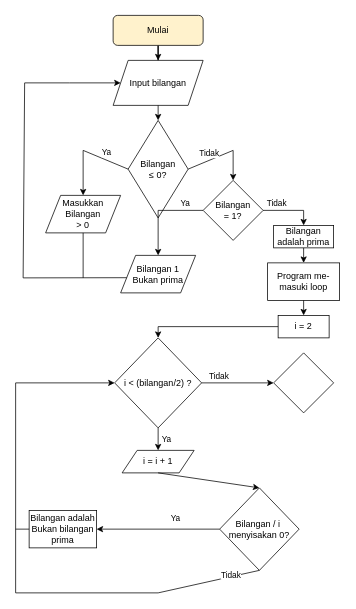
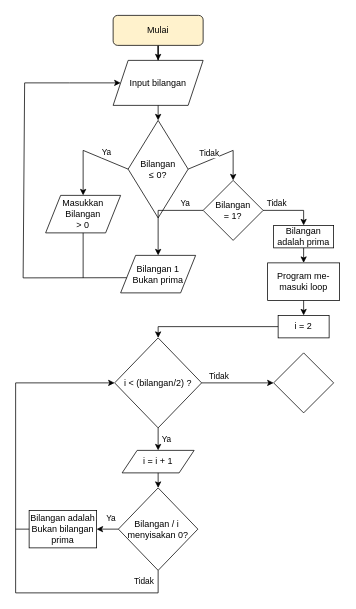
node "Bilangan / i menyisakan 0?": moved (259, 529) -> (158, 529)
